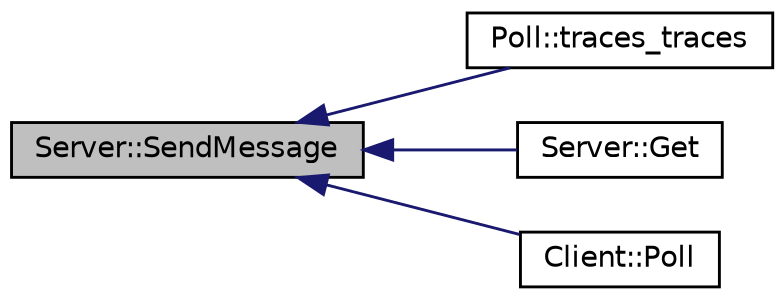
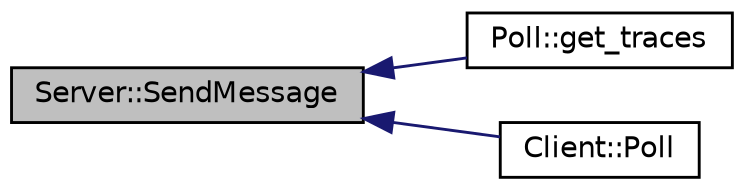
node "Poll::traces_traces": label "Poll::traces_traces" -> "Poll::get_traces"
node "Server::Get": removed
